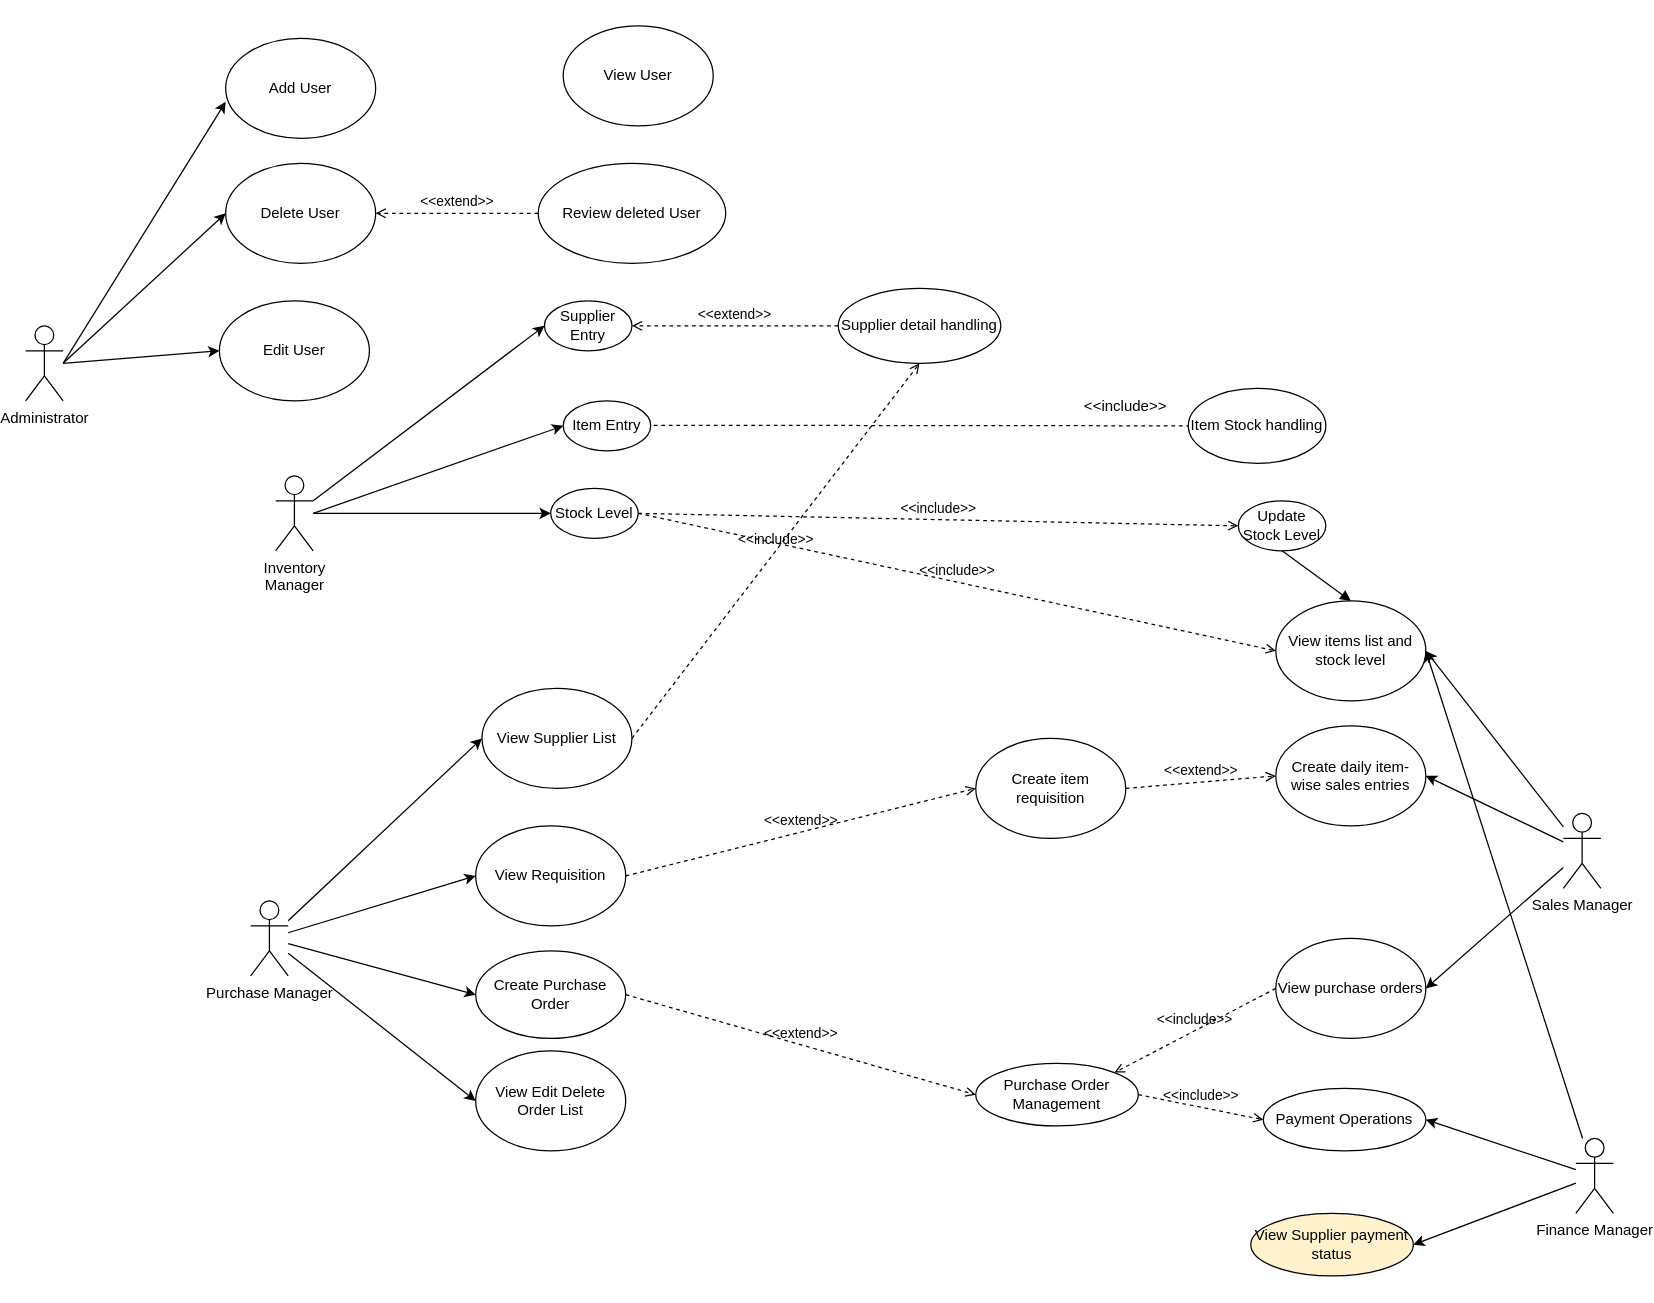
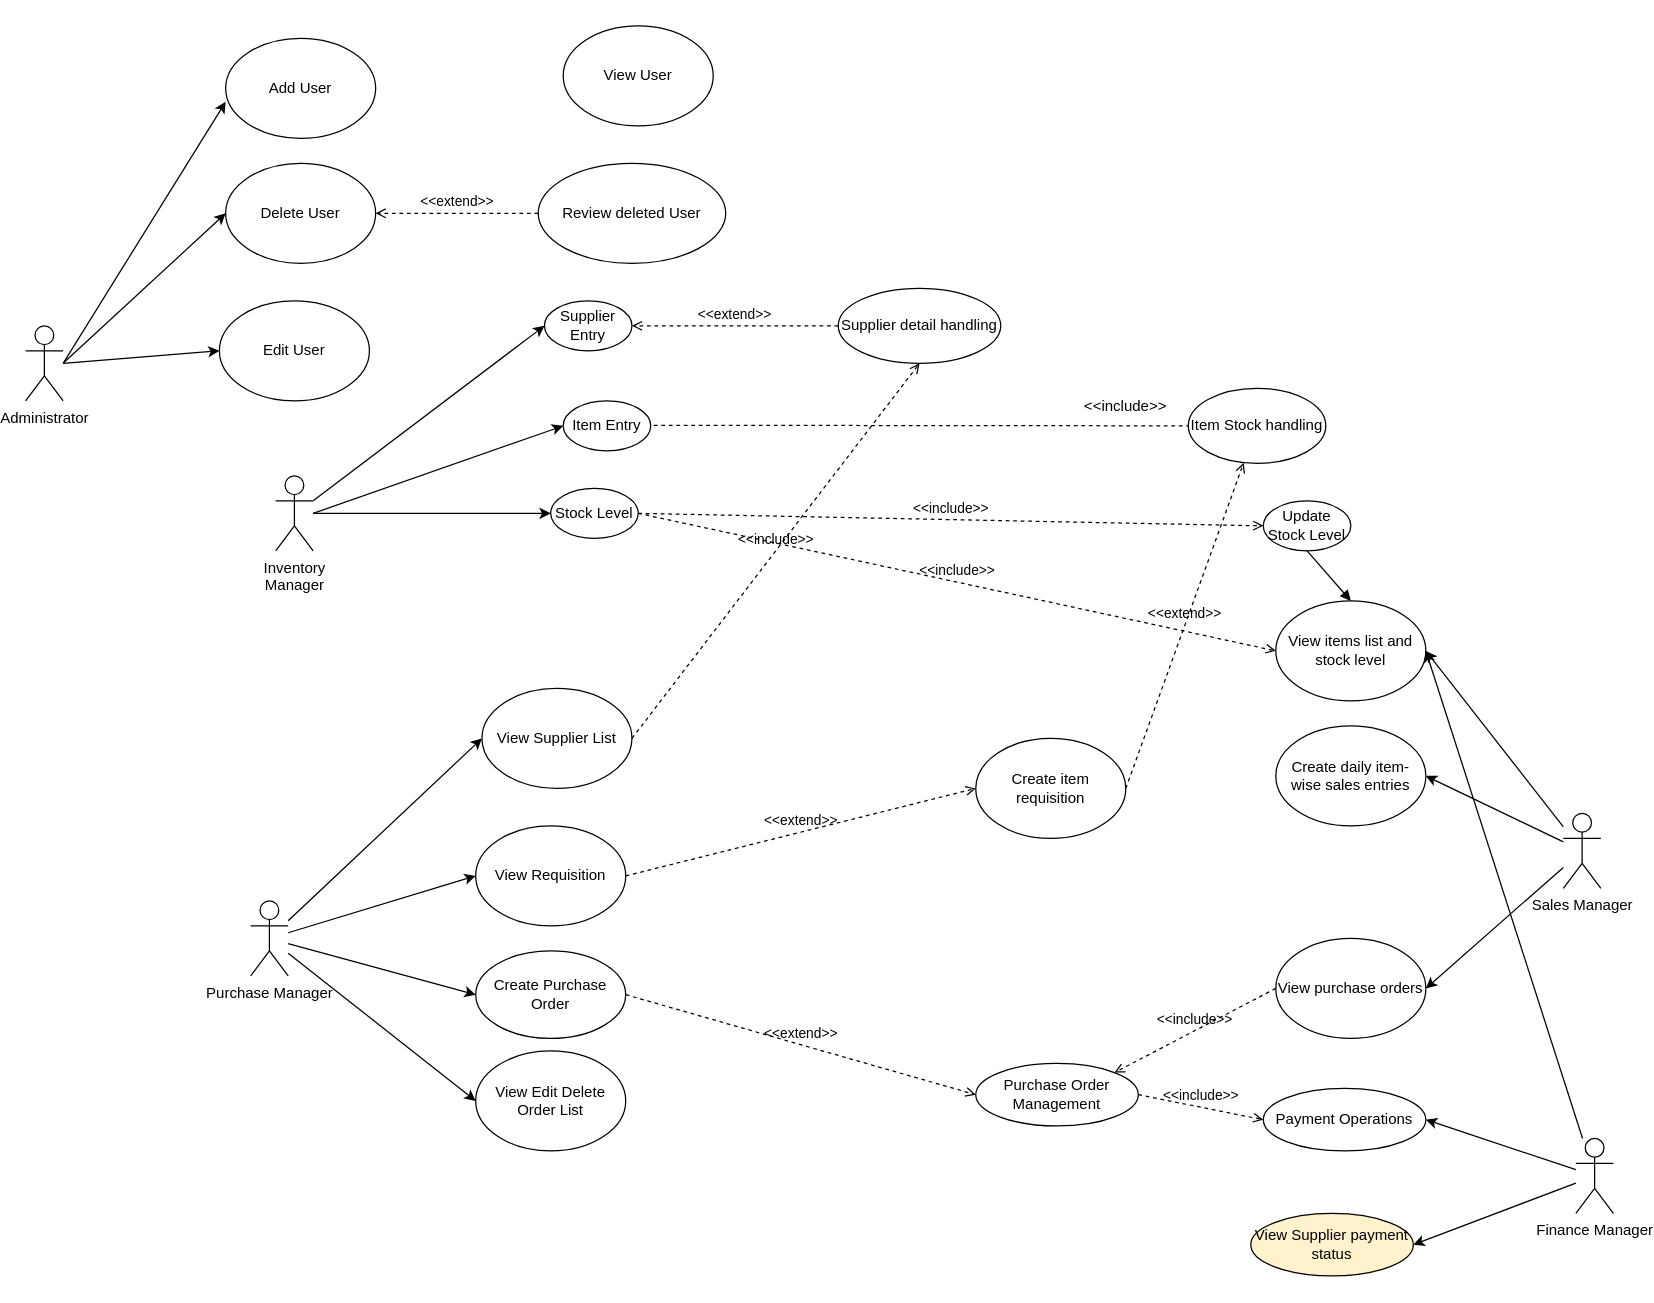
node "Update Stock Level": moved (1282, 526) -> (1307, 526)
edge "Create item requisition" -> "Create daily item-wise sales entries": now "Create item requisition" -> "Item Stock handling"
